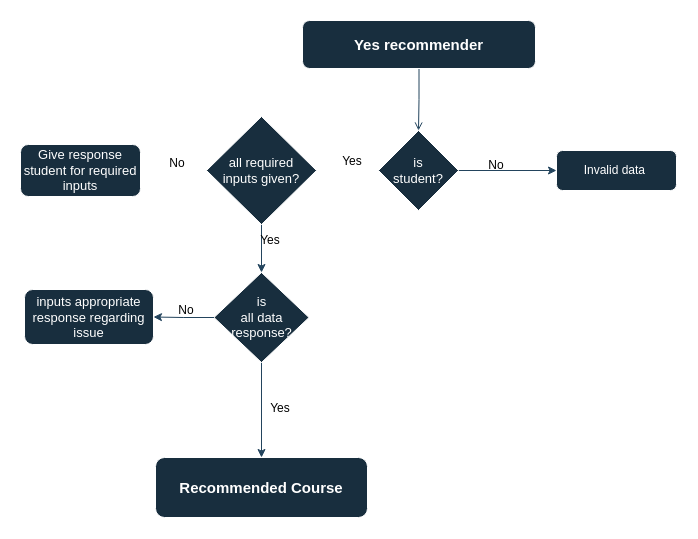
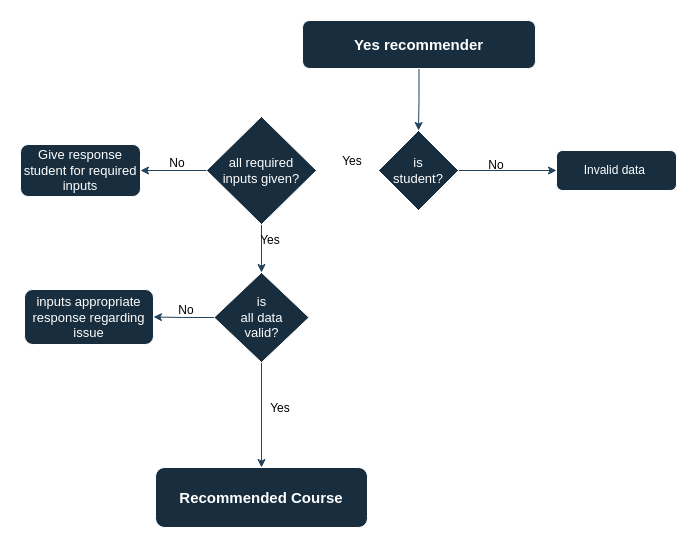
edge "Yes recommender" -> "is student?": arrowhead open -> classic
edge "all required inputs given?" -> "Give response student for required inputs": added
node "is all data response?": label "is all data response?" -> "is all data valid?"
node "Recommended Course": moved (262, 488) -> (262, 498)
